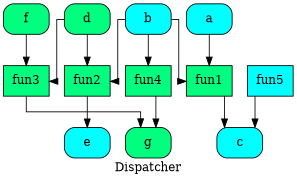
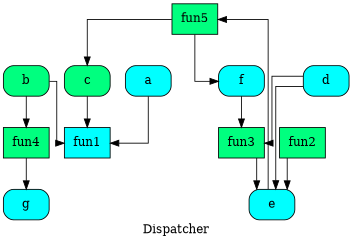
node "f": fillcolor springgreen -> cyan
node "d": fillcolor springgreen -> cyan
node "b": fillcolor cyan -> springgreen
edge "d" -> "fun2": now "d" -> "e"
edge "b" -> "fun2": removed
edge "fun5" -> "f": added
edge "e" -> "fun5": added
node "fun1": fillcolor springgreen -> cyan
node "fun5": fillcolor cyan -> springgreen
edge "fun1" -> "c": reversed
edge "fun3" -> "g": now "fun3" -> "e"
node "g": fillcolor springgreen -> cyan
node "c": fillcolor cyan -> springgreen
